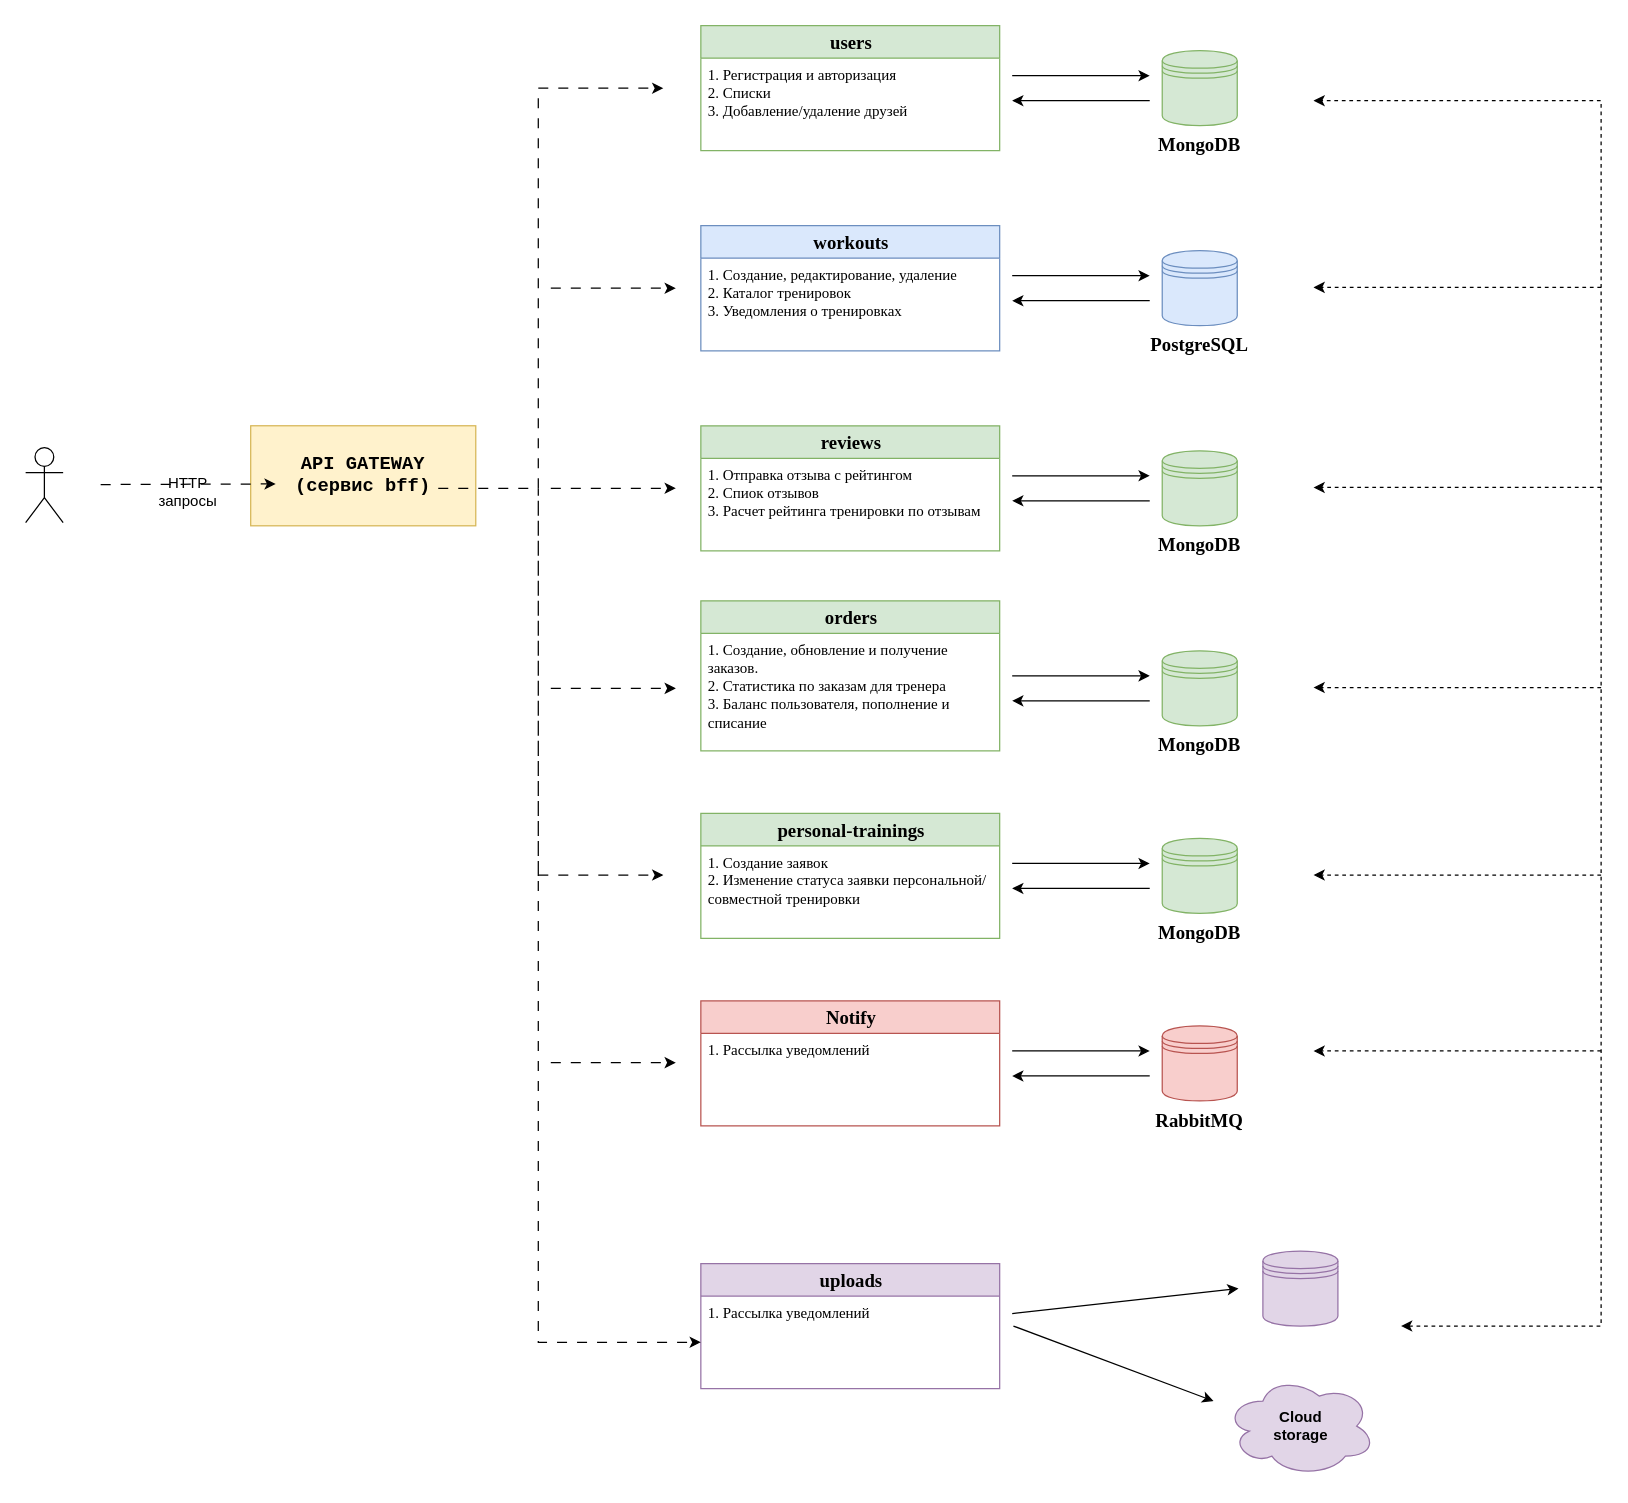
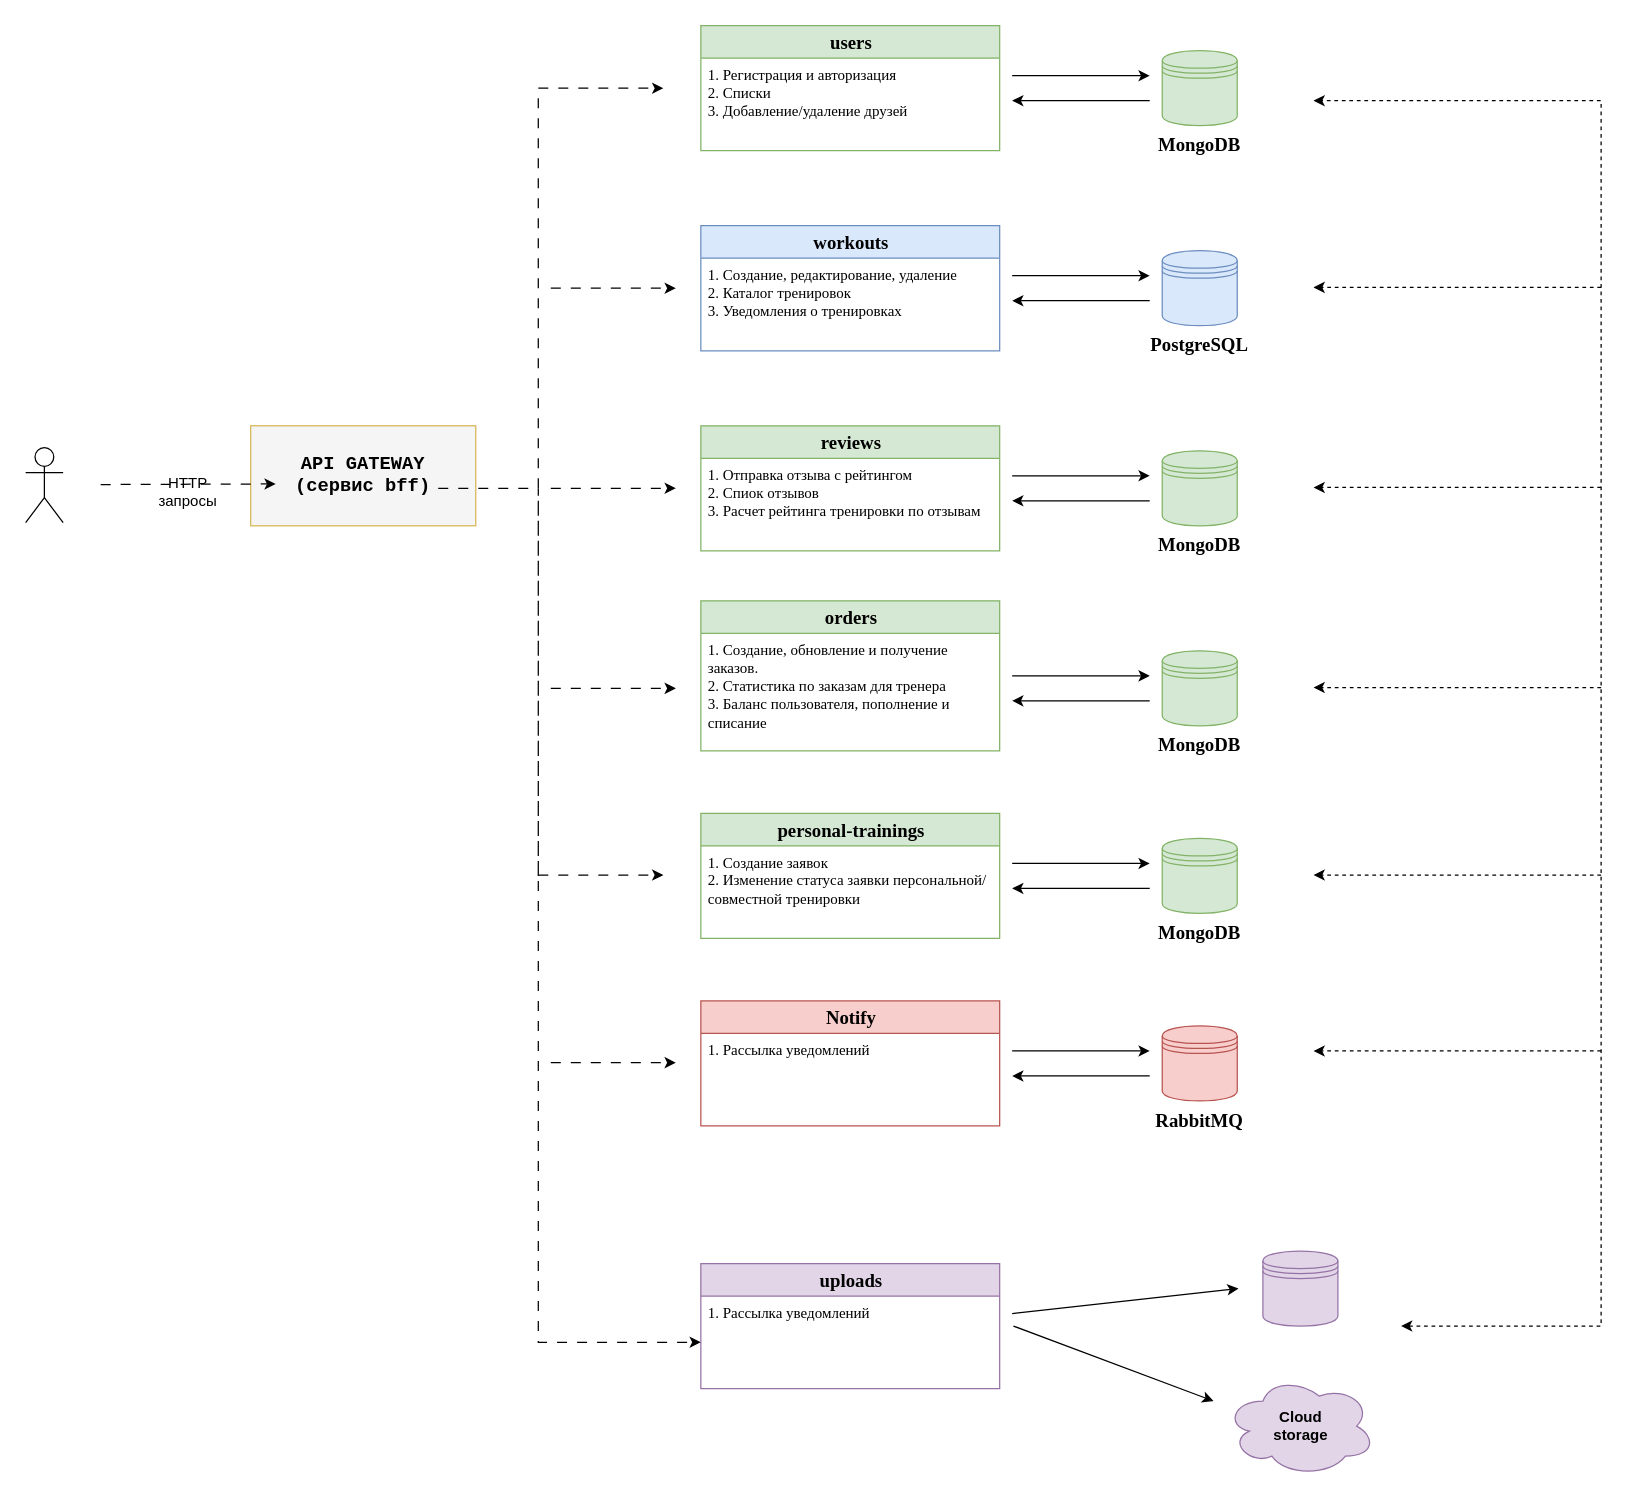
node "API GATEWAY (сервис bff)": fillcolor #fff2cc -> #f5f5f5
